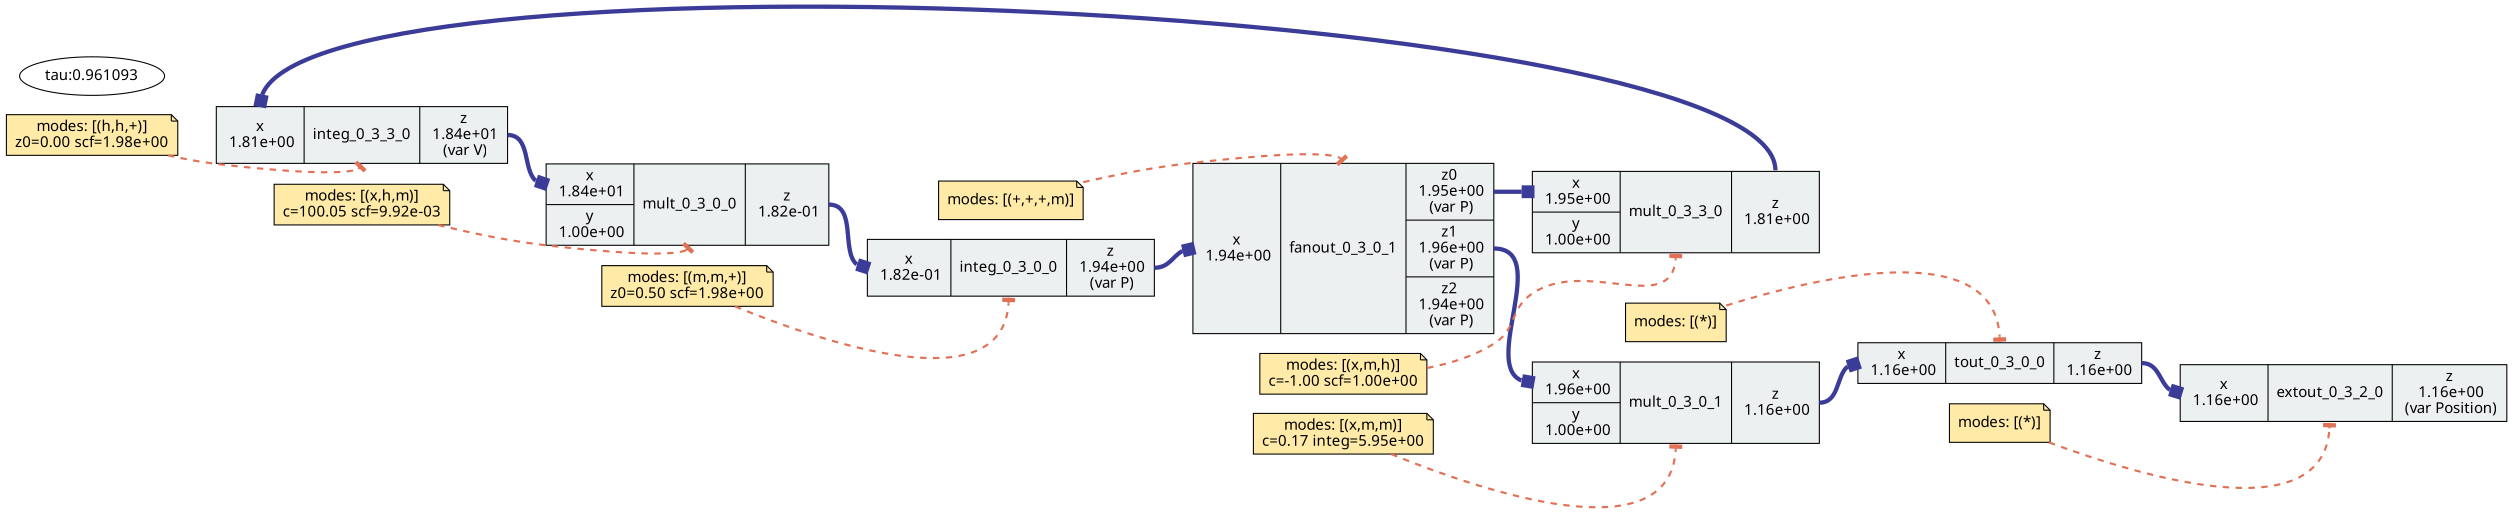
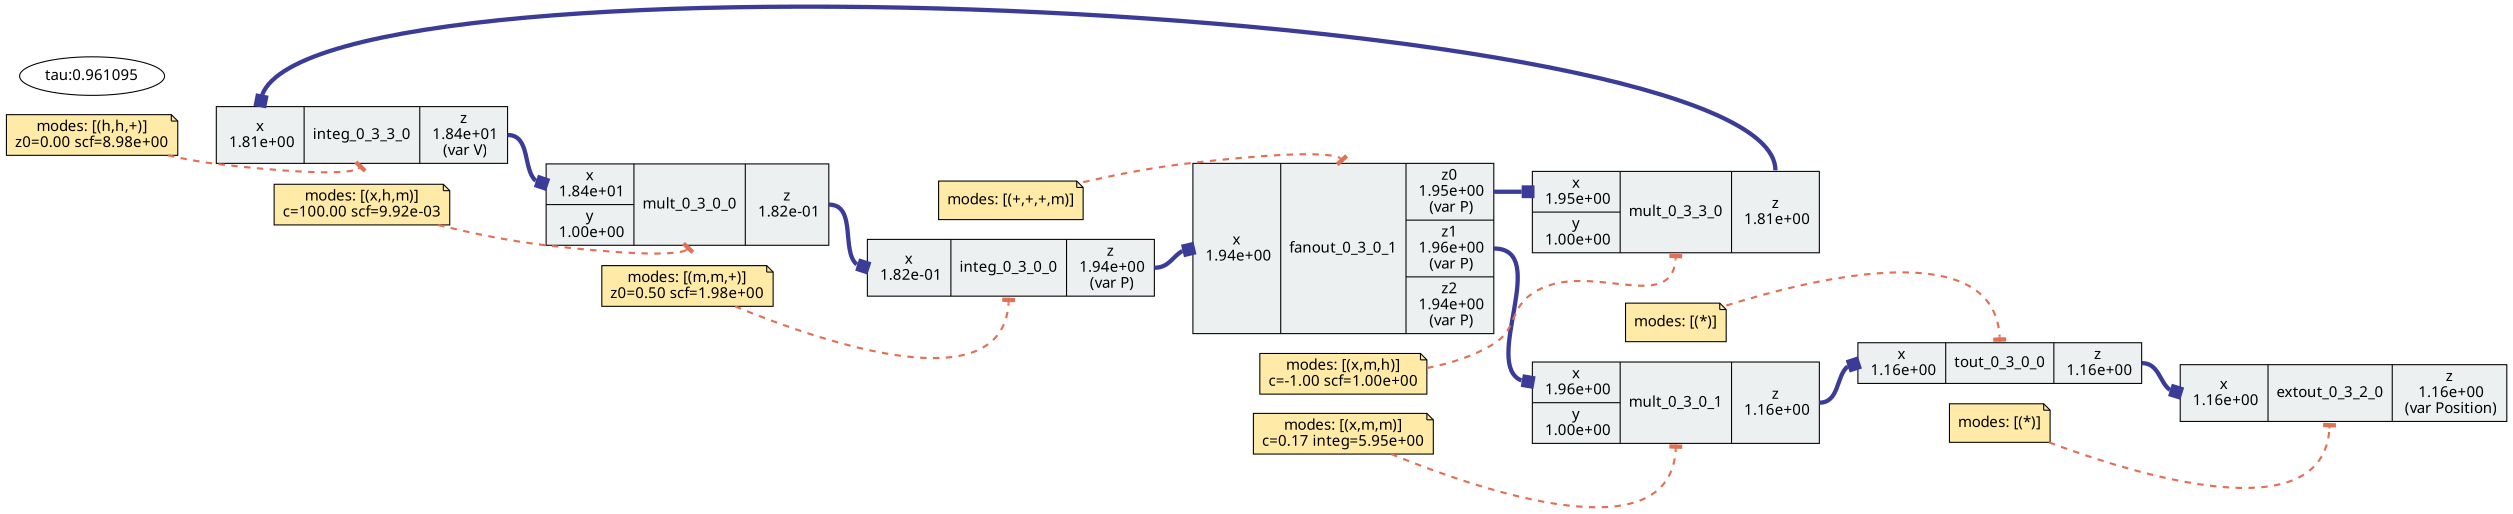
node "tau:0.961093": label "tau:0.961093" -> "tau:0.961095"
node "modes: [(h,h,+)] z0=0.00 scf=1.98e+00": label "modes: [(h,h,+)] z0=0.00 scf=1.98e+00" -> "modes: [(h,h,+)] z0=0.00 scf=8.98e+00"
node "modes: [(x,h,m)] c=100.05 scf=9.92e-03": label "modes: [(x,h,m)] c=100.05 scf=9.92e-03" -> "modes: [(x,h,m)] c=100.00 scf=9.92e-03"
